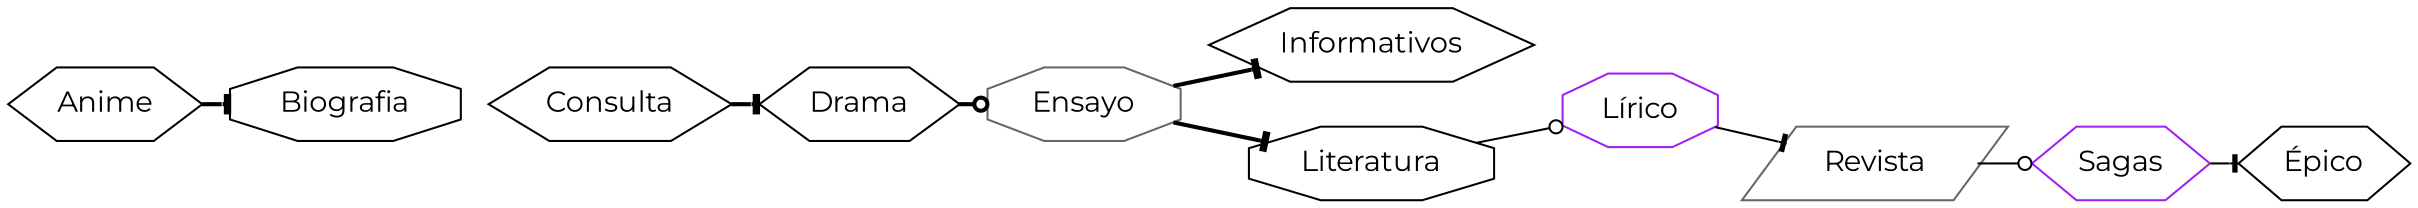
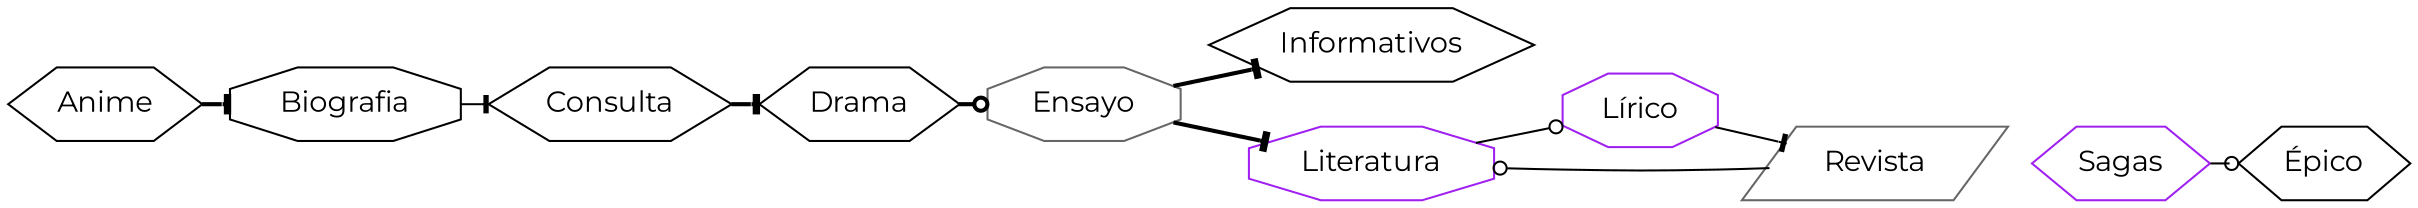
edge "Biografia" -> "Consulta": added
node "Literatura": color black -> purple
edge "Revista" -> "Sagas": now "Revista" -> "Literatura"
edge "Sagas" -> "Épico": arrowhead tee -> odot
